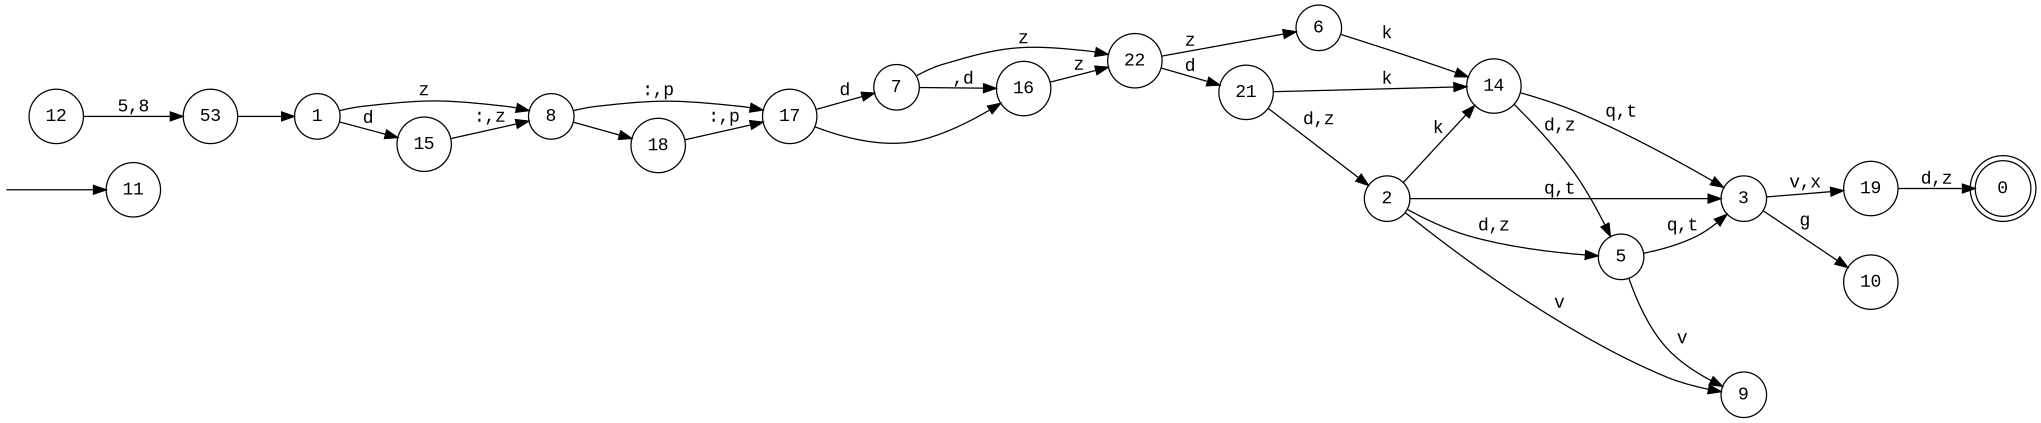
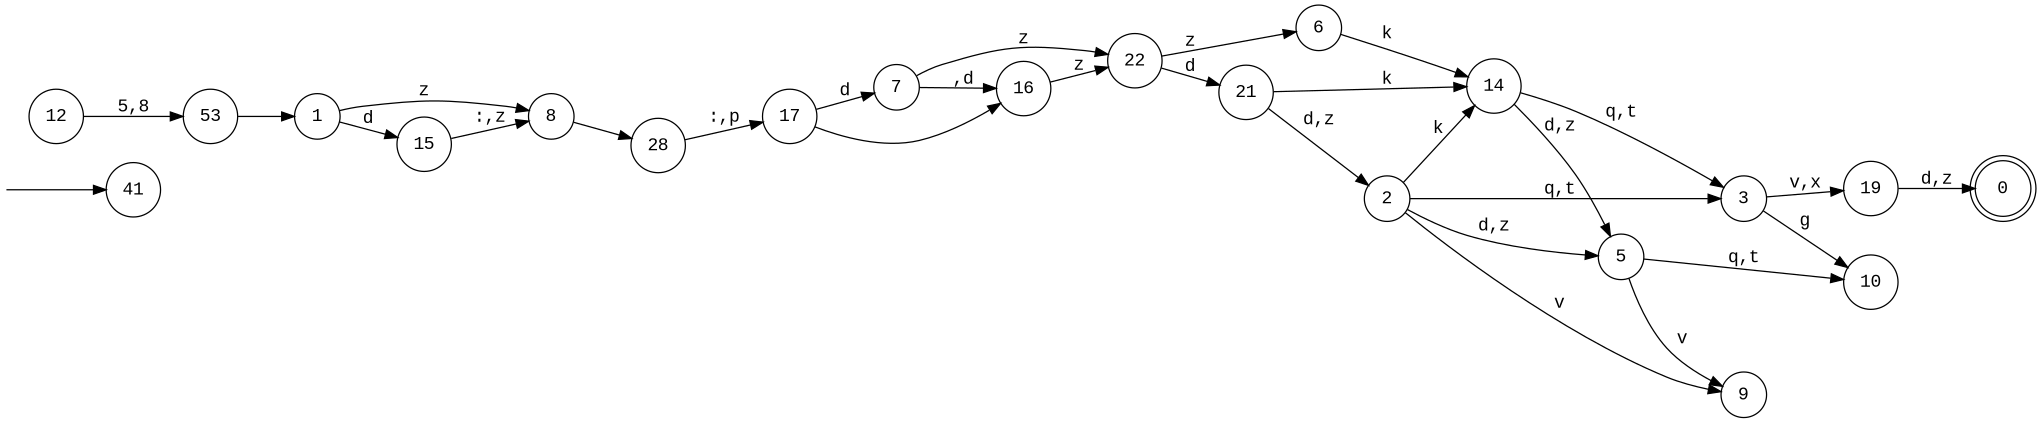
edge "8" -> "17": removed, label ":,p"
node "18": label "18" -> "28"
node "11": label "11" -> "41"
edge "5" -> "3": now "5" -> "10"
